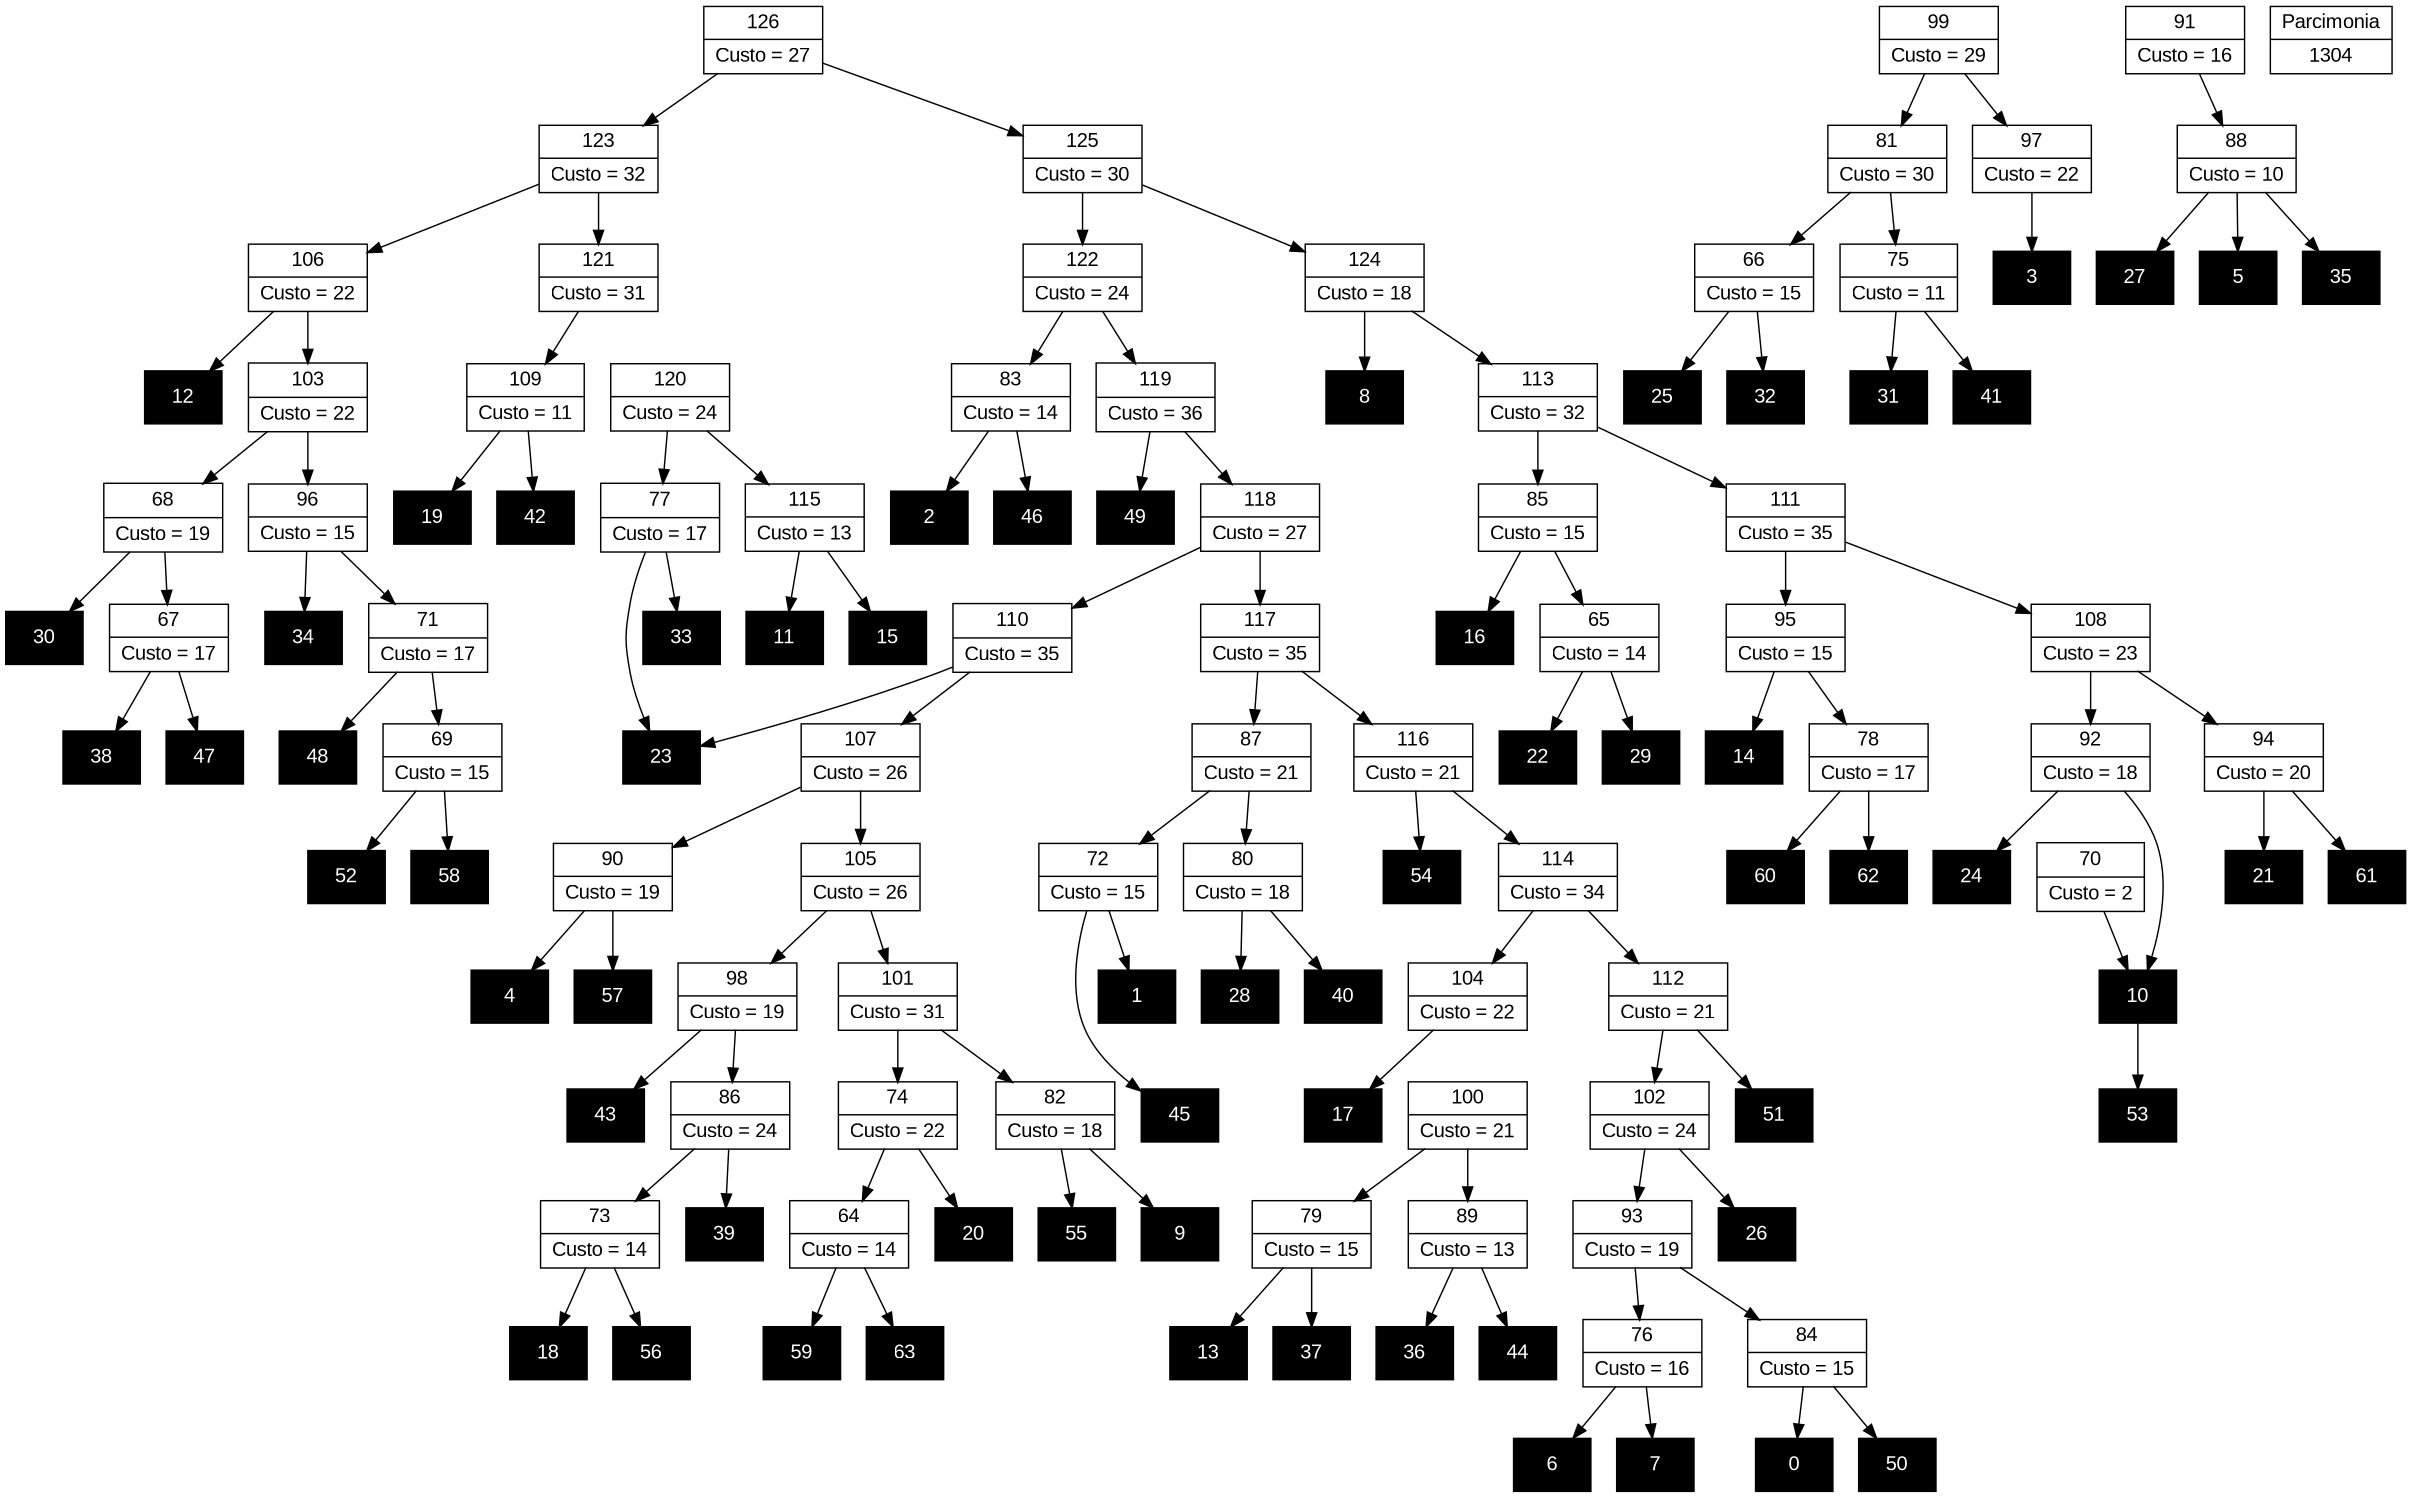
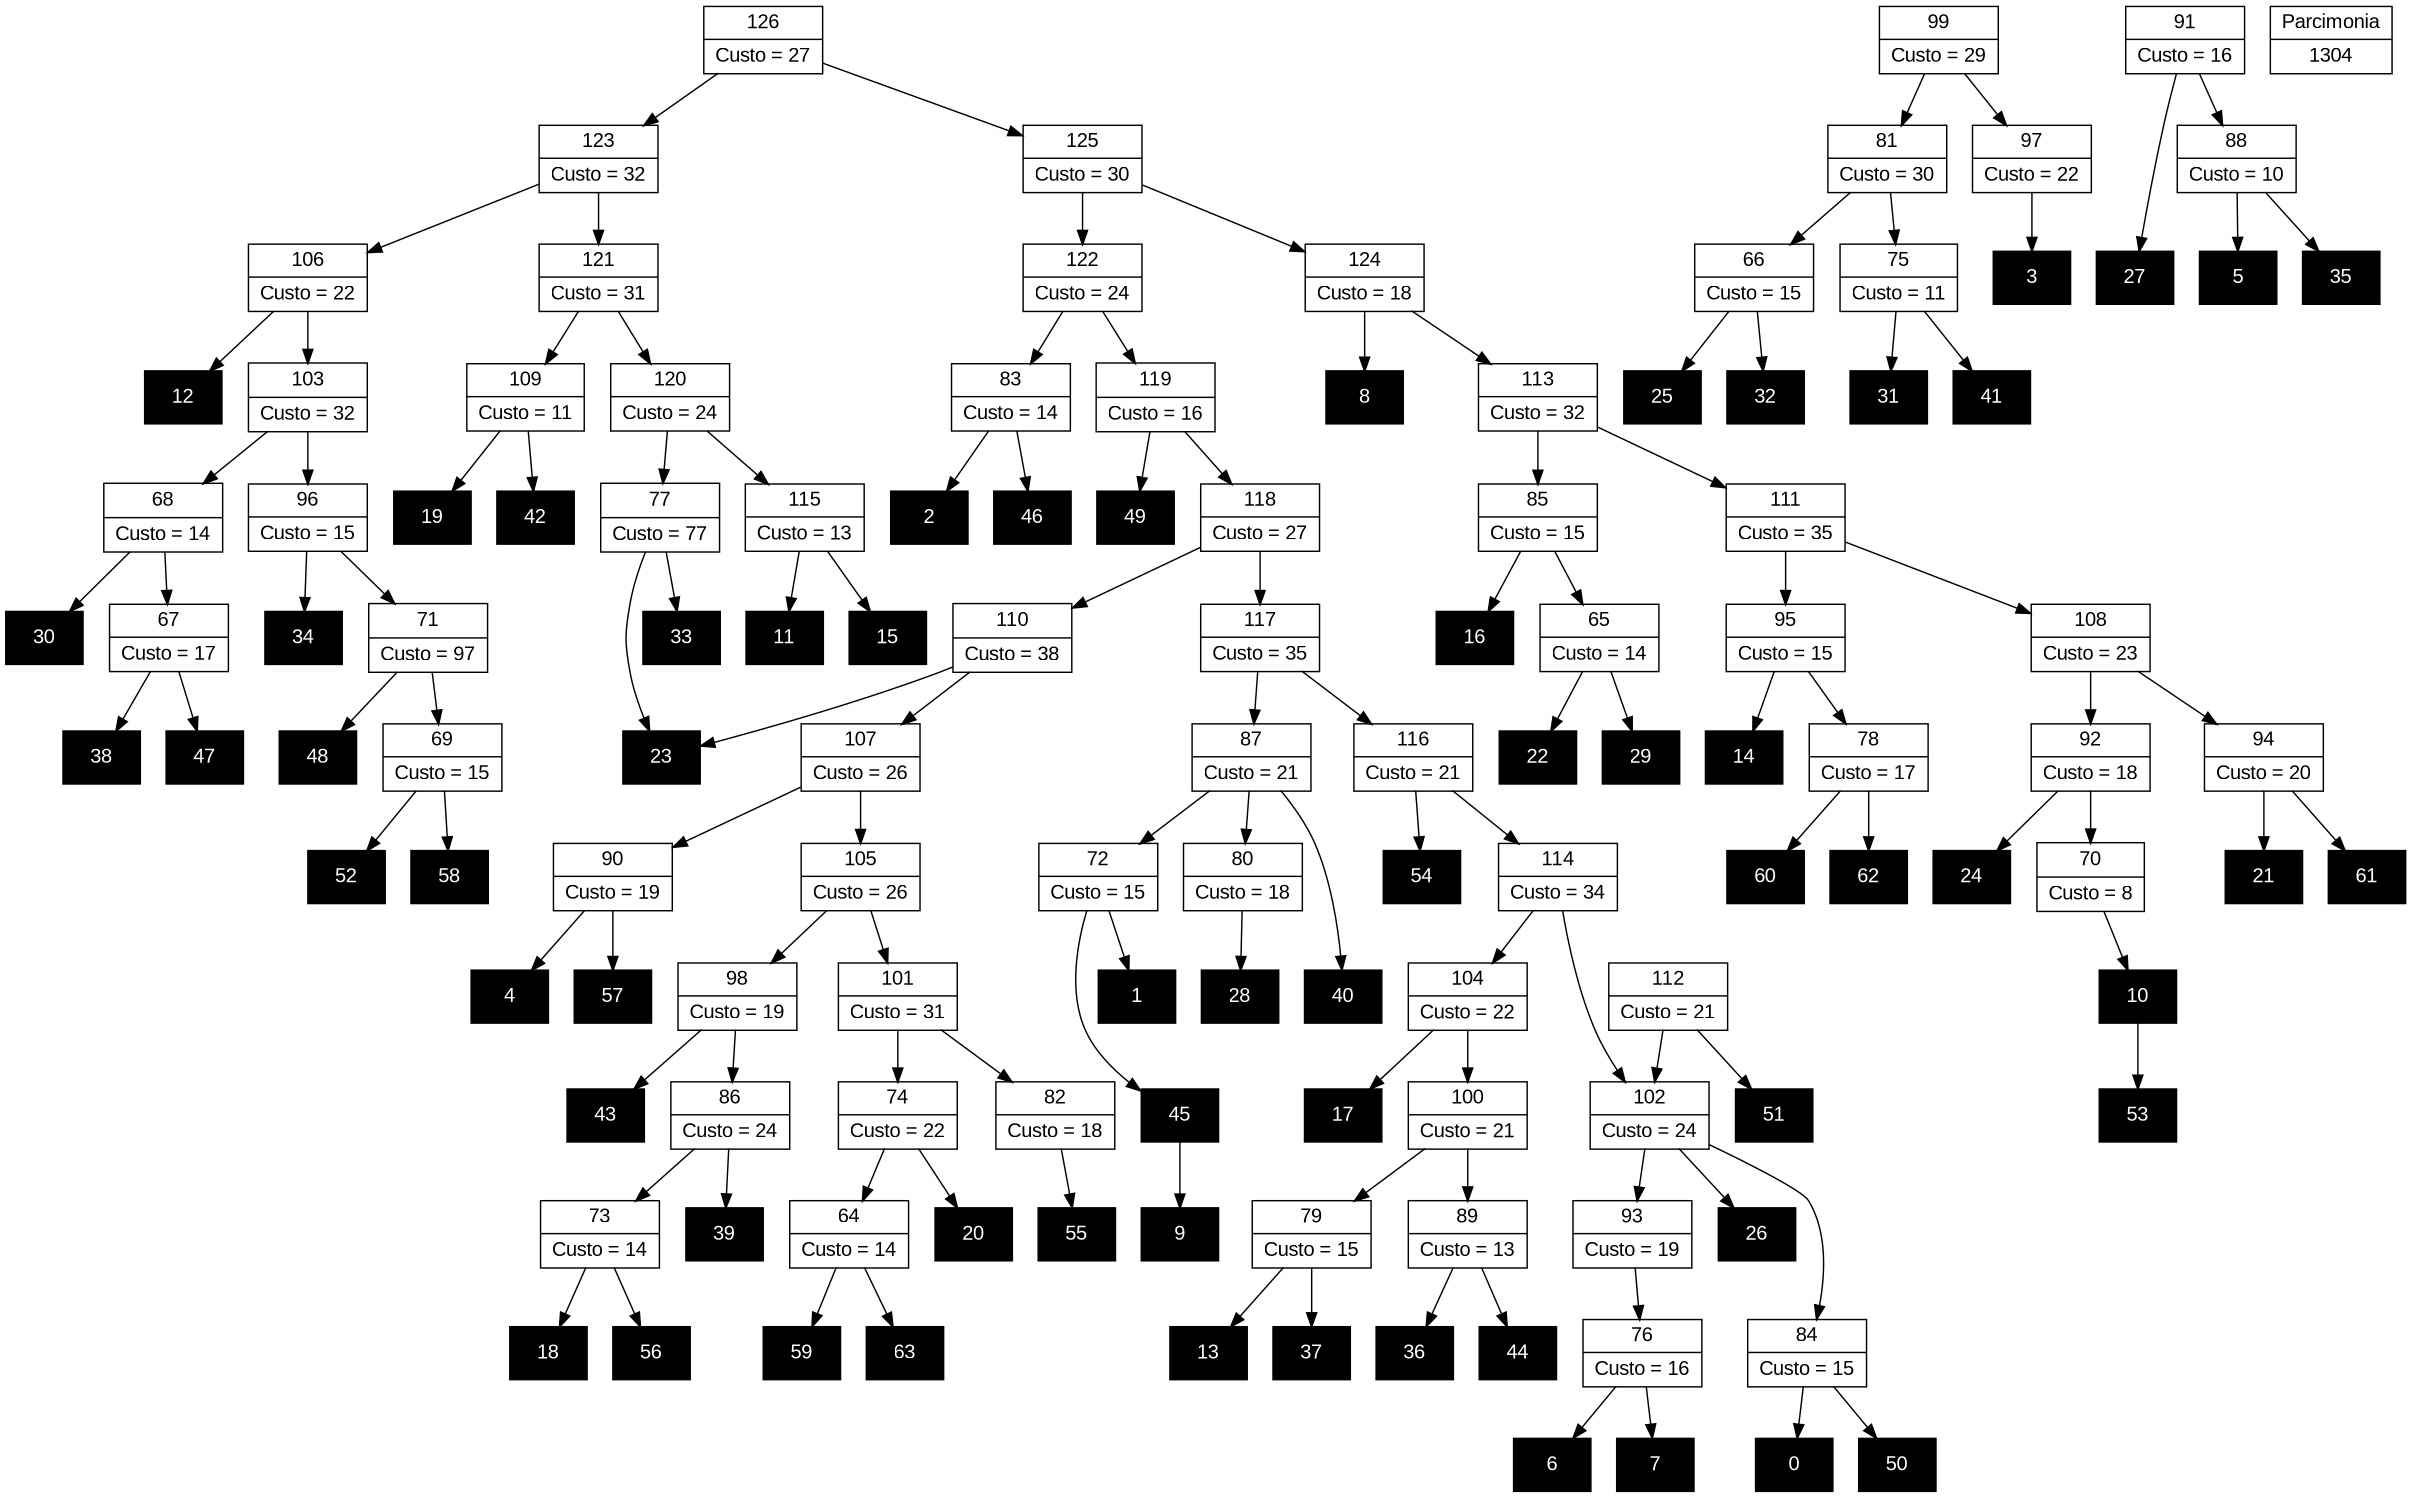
edge "88" -> "27": now "91" -> "27"
edge "121" -> "120": added
node "103": text "Custo = 22" -> "Custo = 32"
node "119": text "Custo = 36" -> "Custo = 16"
node "68": text "Custo = 19" -> "Custo = 14"
node "77": text "Custo = 17" -> "Custo = 77"
node "71": text "Custo = 17" -> "Custo = 97"
node "110": text "Custo = 35" -> "Custo = 38"
edge "92" -> "10": now "92" -> "70"
node "70": text "Custo = 2" -> "Custo = 8"
edge "114" -> "112": now "114" -> "102"
edge "80" -> "40": now "87" -> "40"
edge "104" -> "100": added
edge "82" -> "9": now "45" -> "9"
edge "93" -> "84": now "102" -> "84"
